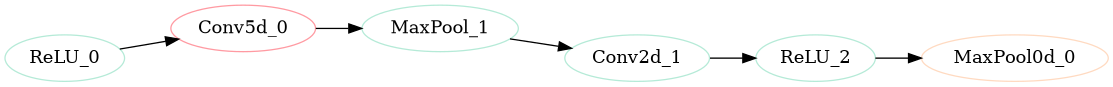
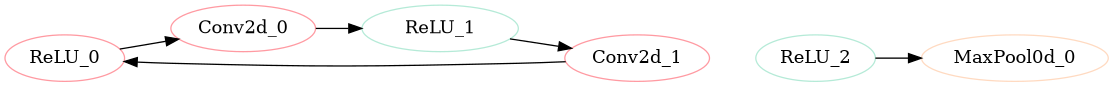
node "Conv5d_0": label "Conv5d_0" -> "Conv2d_0"
node "MaxPool_1": label "MaxPool_1" -> "ReLU_1"
node "ReLU_0": color #b5ead7 -> #ff9aa2
node "Conv2d_1": color #b5ead7 -> #ff9aa2
edge "Conv2d_1" -> "ReLU_2": now "Conv2d_1" -> "ReLU_0"
